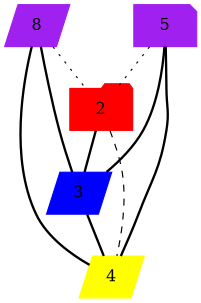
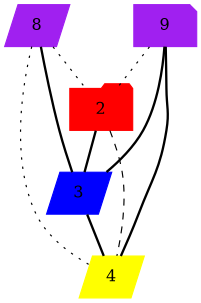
node "5": label "5" -> "9"
edge "8" -- "4": style bold -> dotted
